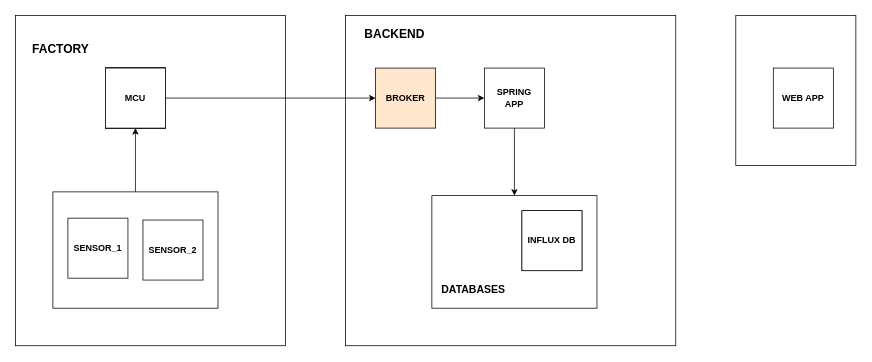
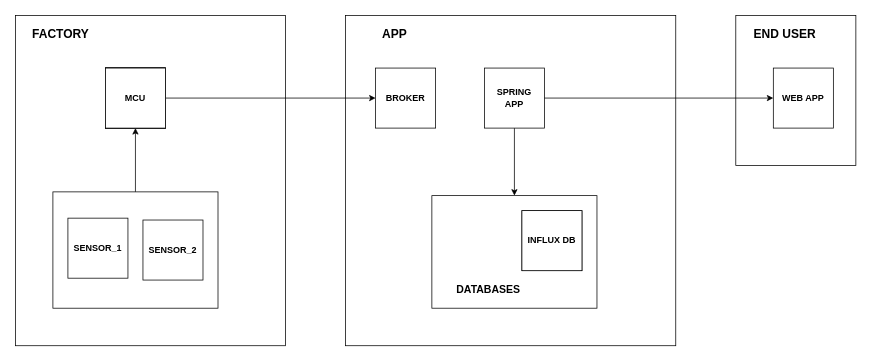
node "BACKEND": label "BACKEND" -> "APP"
node "END USER": added
node "FACTORY": moved (60, 49) -> (60, 34)
node "BROKER": fillcolor #ffe6cc -> #ffffff
edge "BROKER" -> "SPRING APP": removed
edge "SPRING APP" -> "WEB APP": added
node "DATABASES": moved (473, 289) -> (488, 289)
